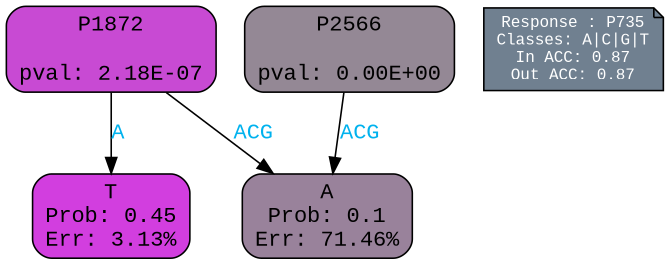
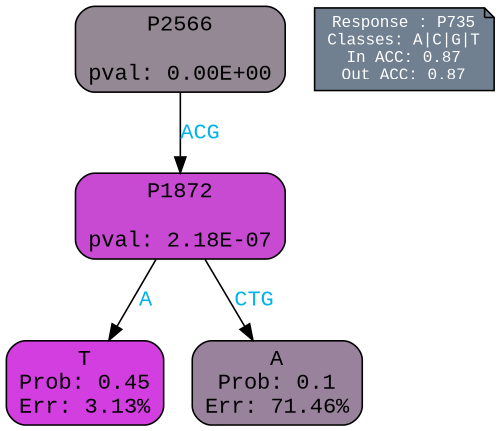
edge "P2566 pval: 0.00E+00" -> "A Prob: 0.1 Err: 71.46%": now "P2566 pval: 0.00E+00" -> "P1872 pval: 2.18E-07"
edge "P1872 pval: 2.18E-07" -> "A Prob: 0.1 Err: 71.46%": label "ACG" -> "CTG"
